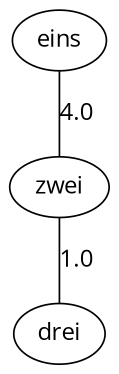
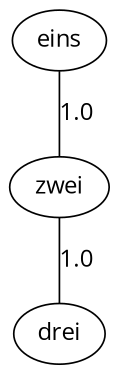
edge "eins" -- "zwei": label "4.0" -> "1.0"
